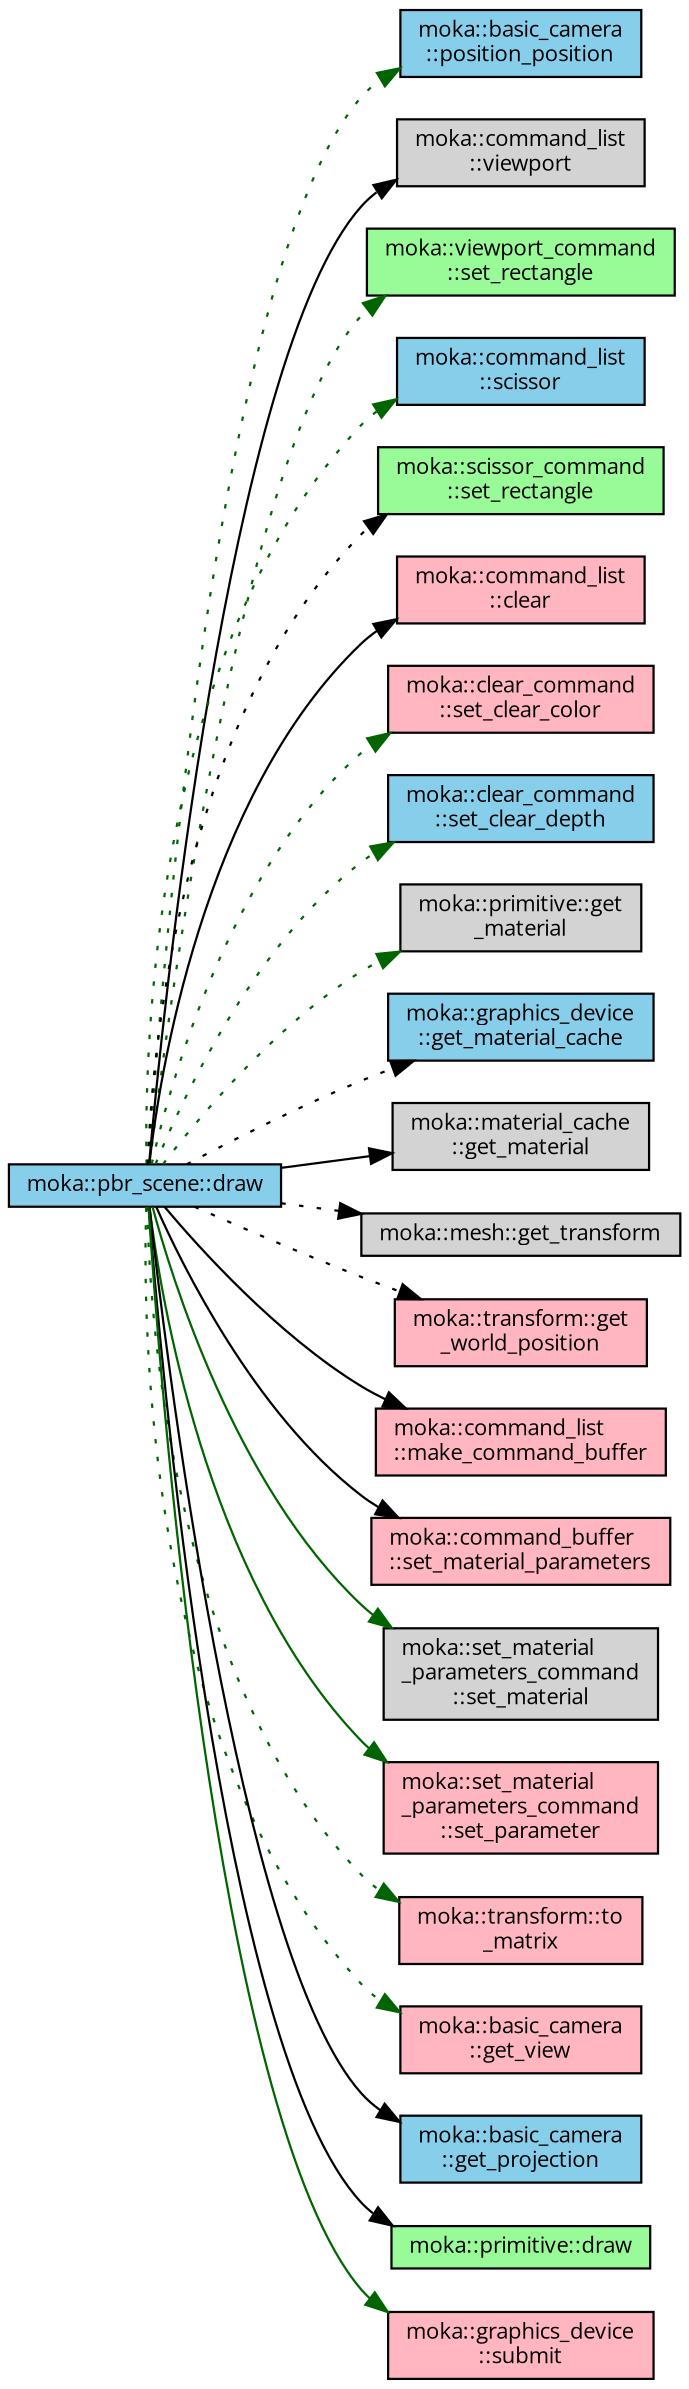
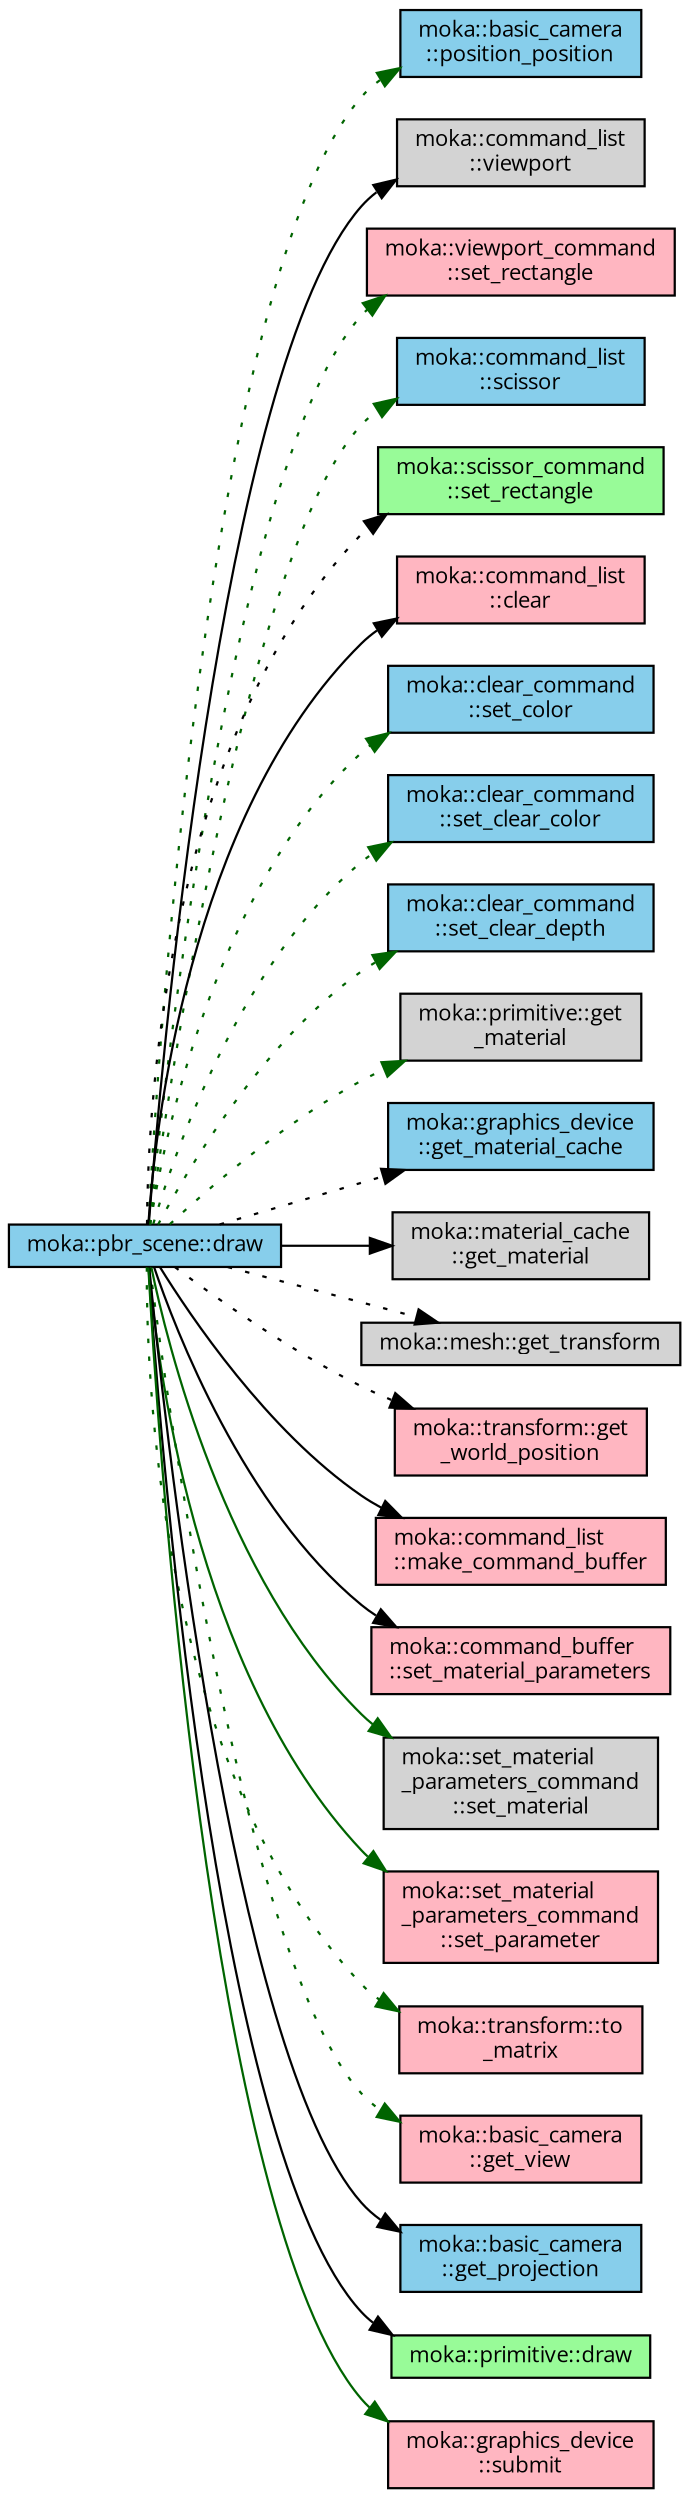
node "moka::viewport_command ::set_rectangle": fillcolor palegreen -> lightpink
node "moka::clear_command ::set_color": added
node "moka::clear_command ::set_clear_color": fillcolor lightpink -> skyblue
